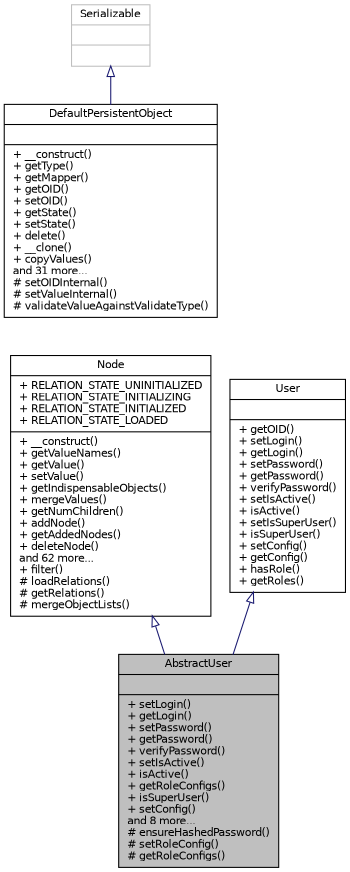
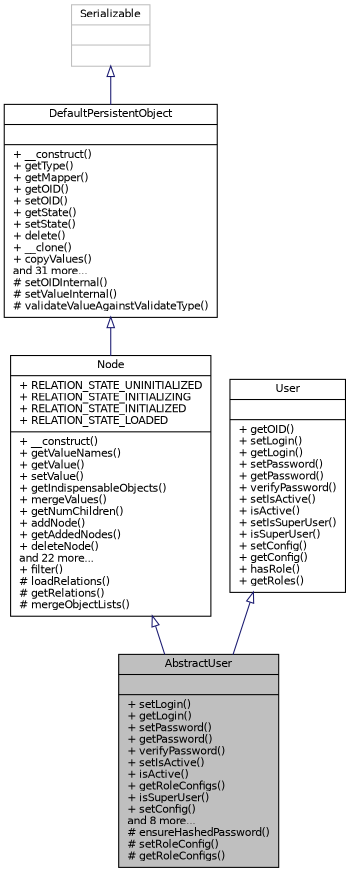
edge "Node" -> "DefaultPersistentObject": added
node "Node": text "and 62 more..." -> "and 22 more..."
